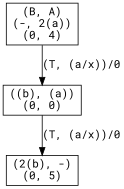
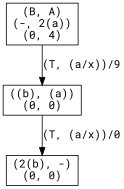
edge "(B, A) (-, 2(a)) (0, 4)" -> "((b), (a)) (0, 0)": label "(T, (a/x))/0" -> "(T, (a/x))/9"
node "(2(b), -) (0, 5)": label "(2(b), -) (0, 5)" -> "(2(b), -) (0, 0)"
